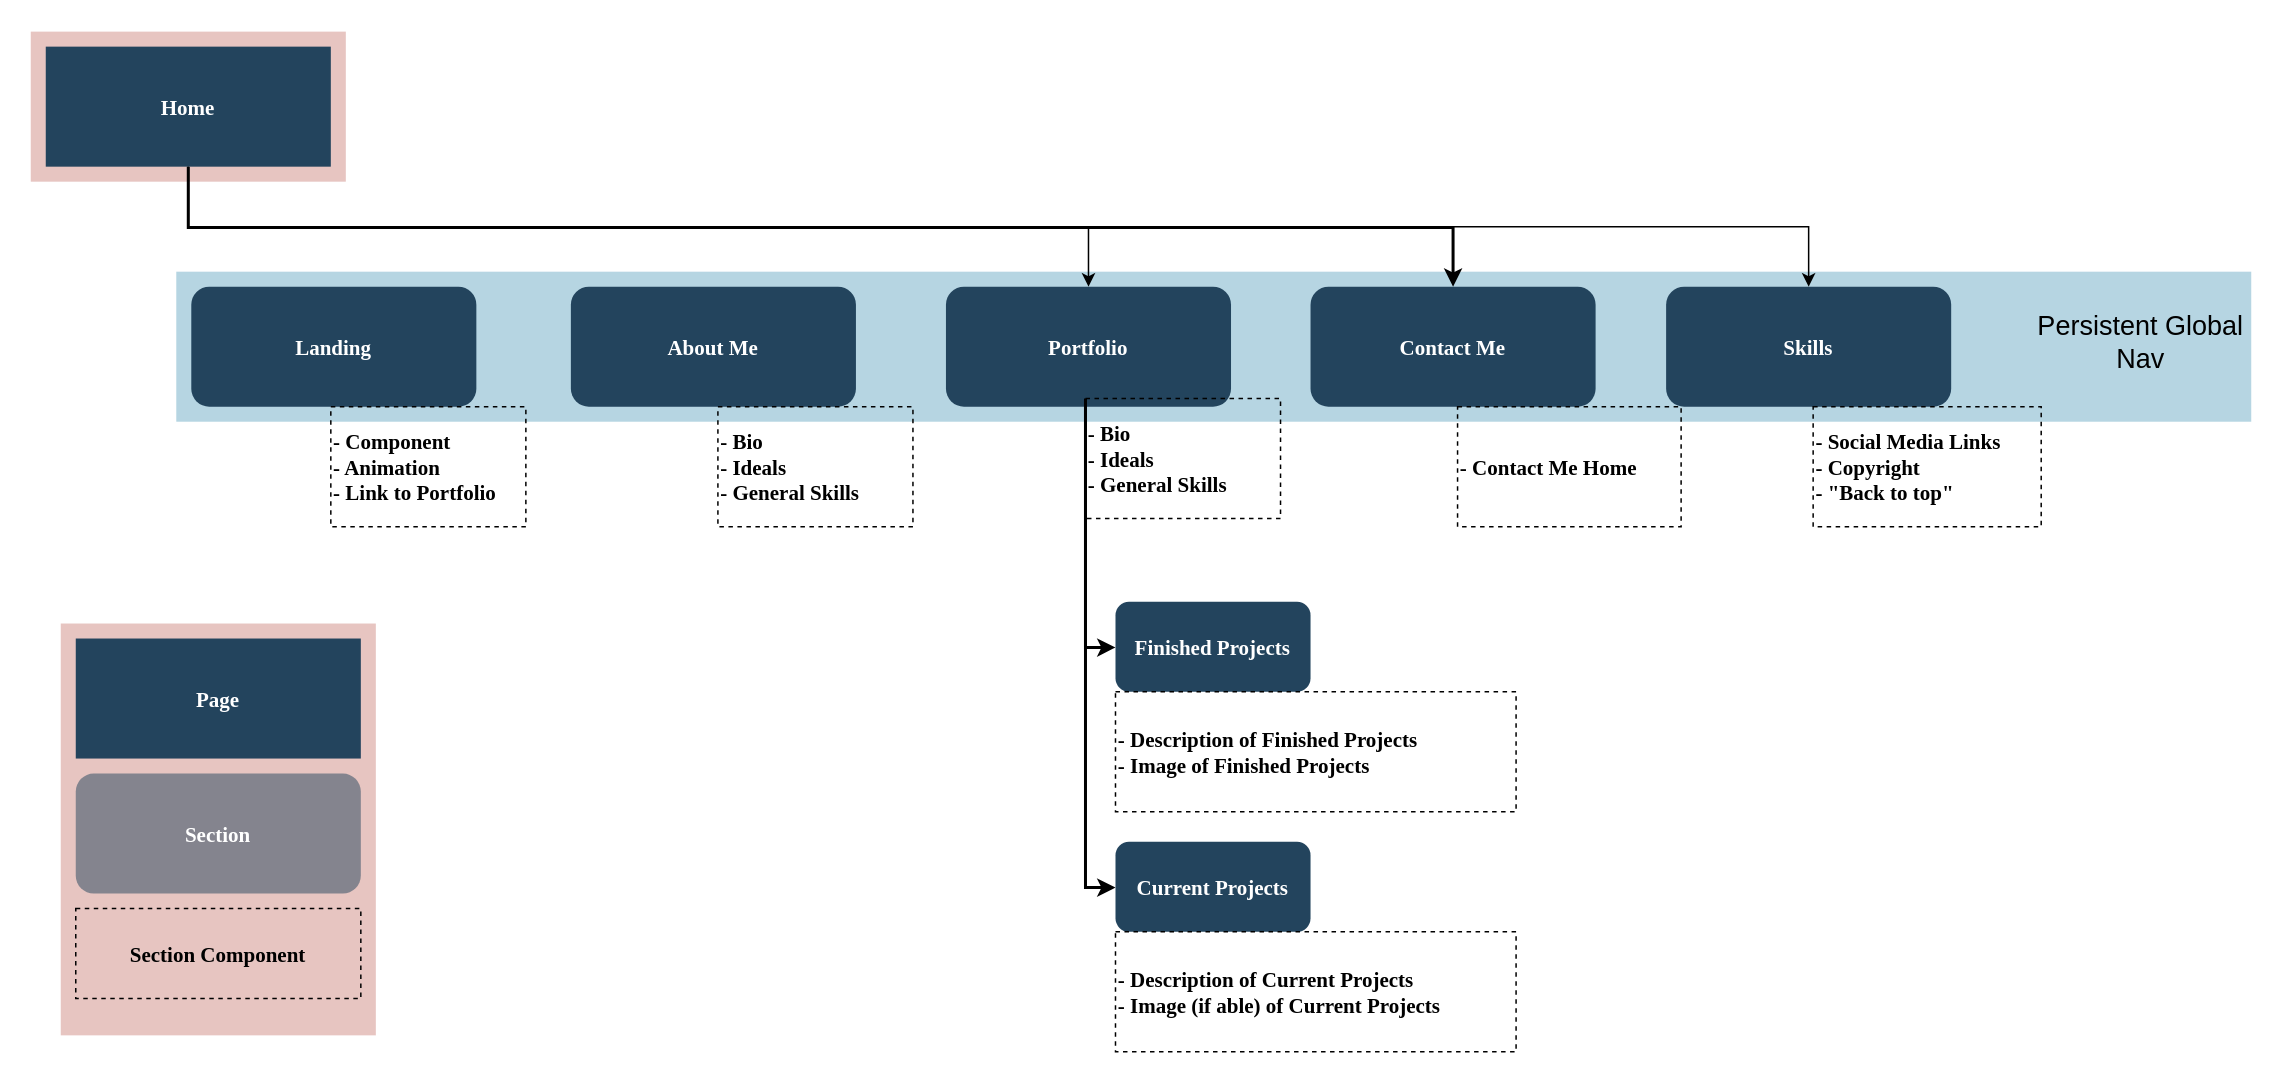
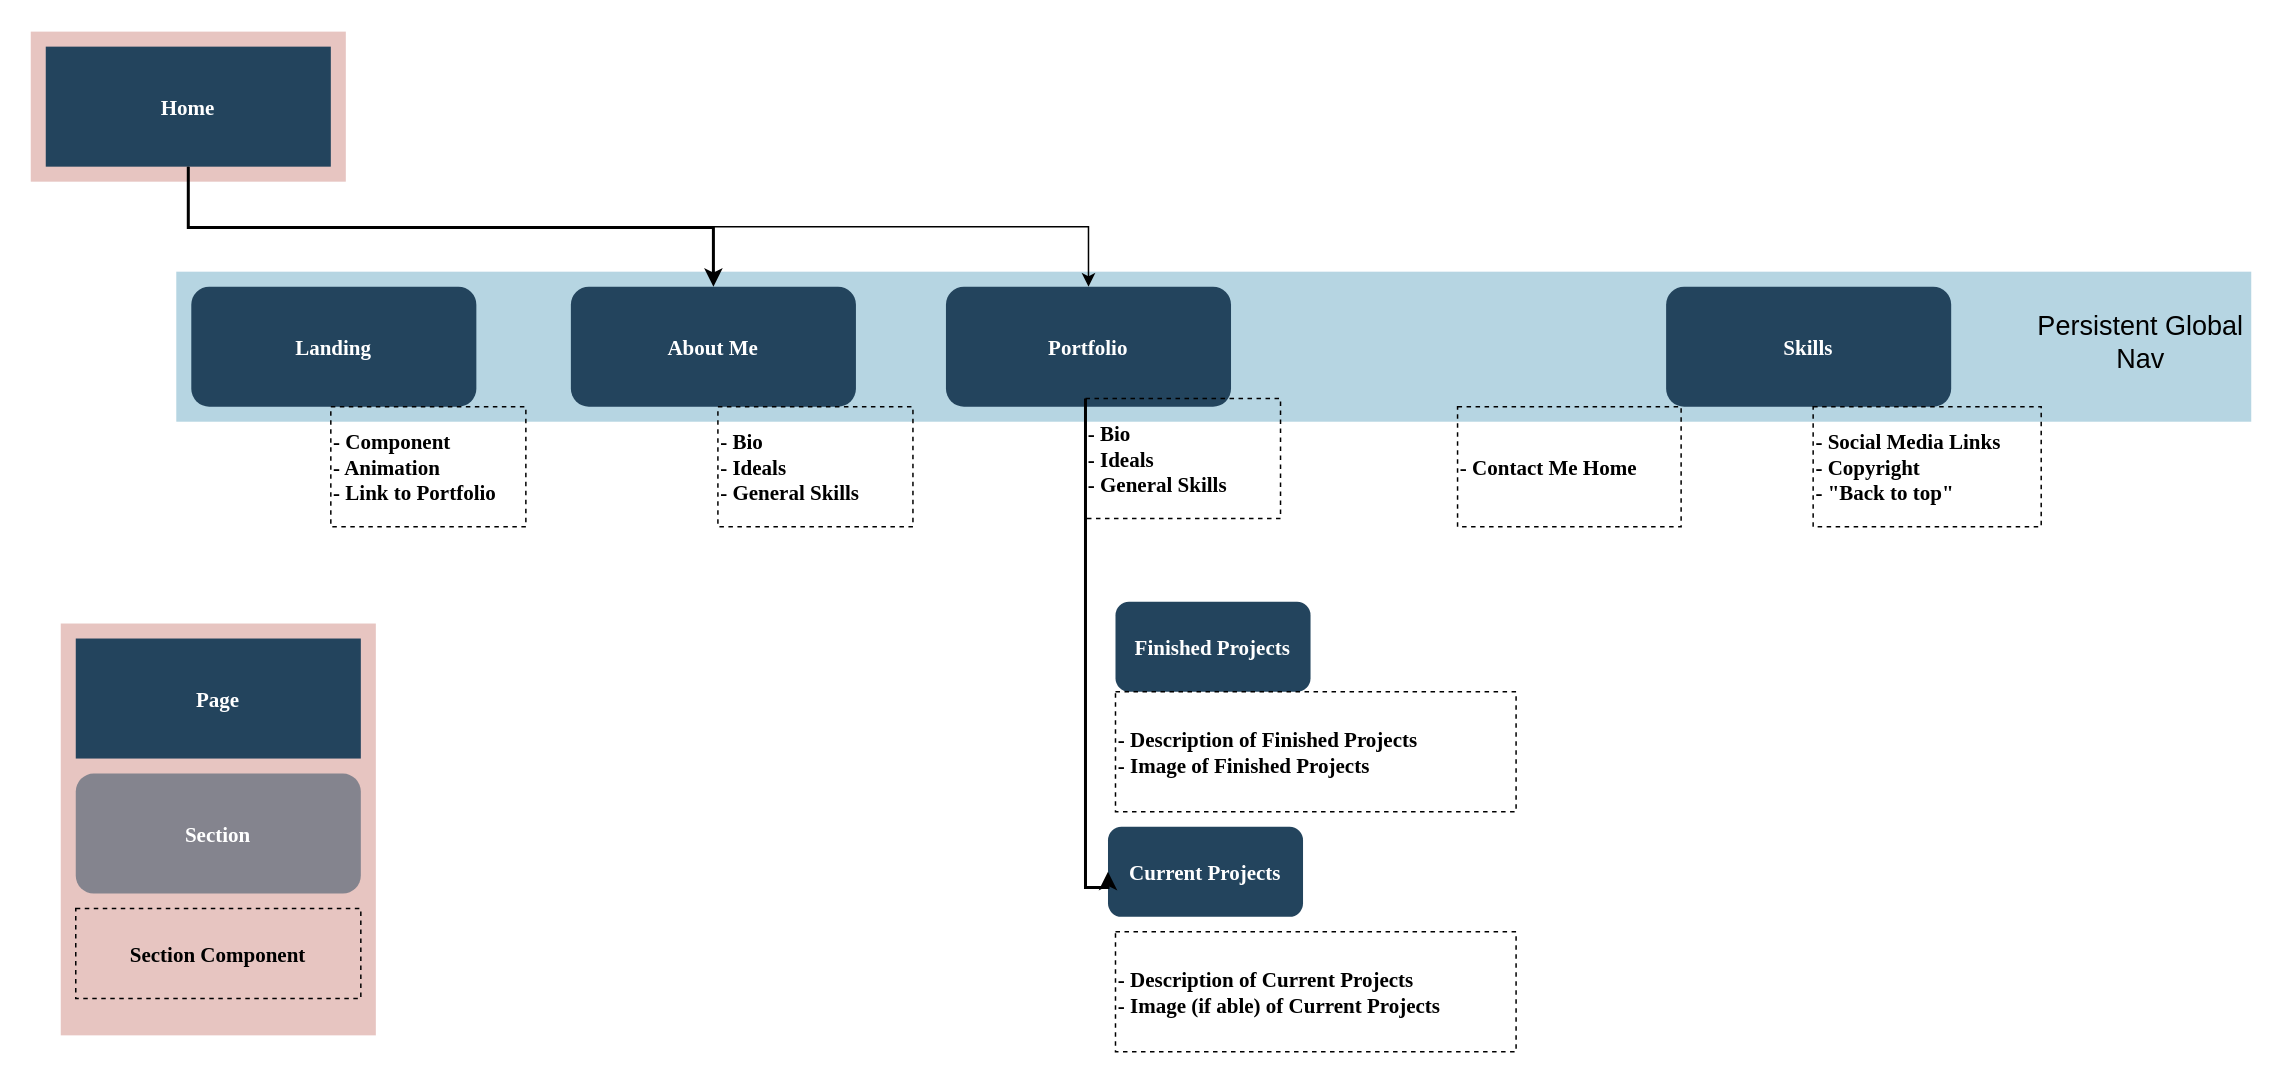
edge "Home" -> "Skills": removed
edge "Home" -> "About Me": added
edge "Home" -> "Contact Me": removed
node "Contact Me": removed
edge "Portfolio" -> "Finished Projects": removed
node "Current Projects": moved (1213, 887) -> (1205, 872)
